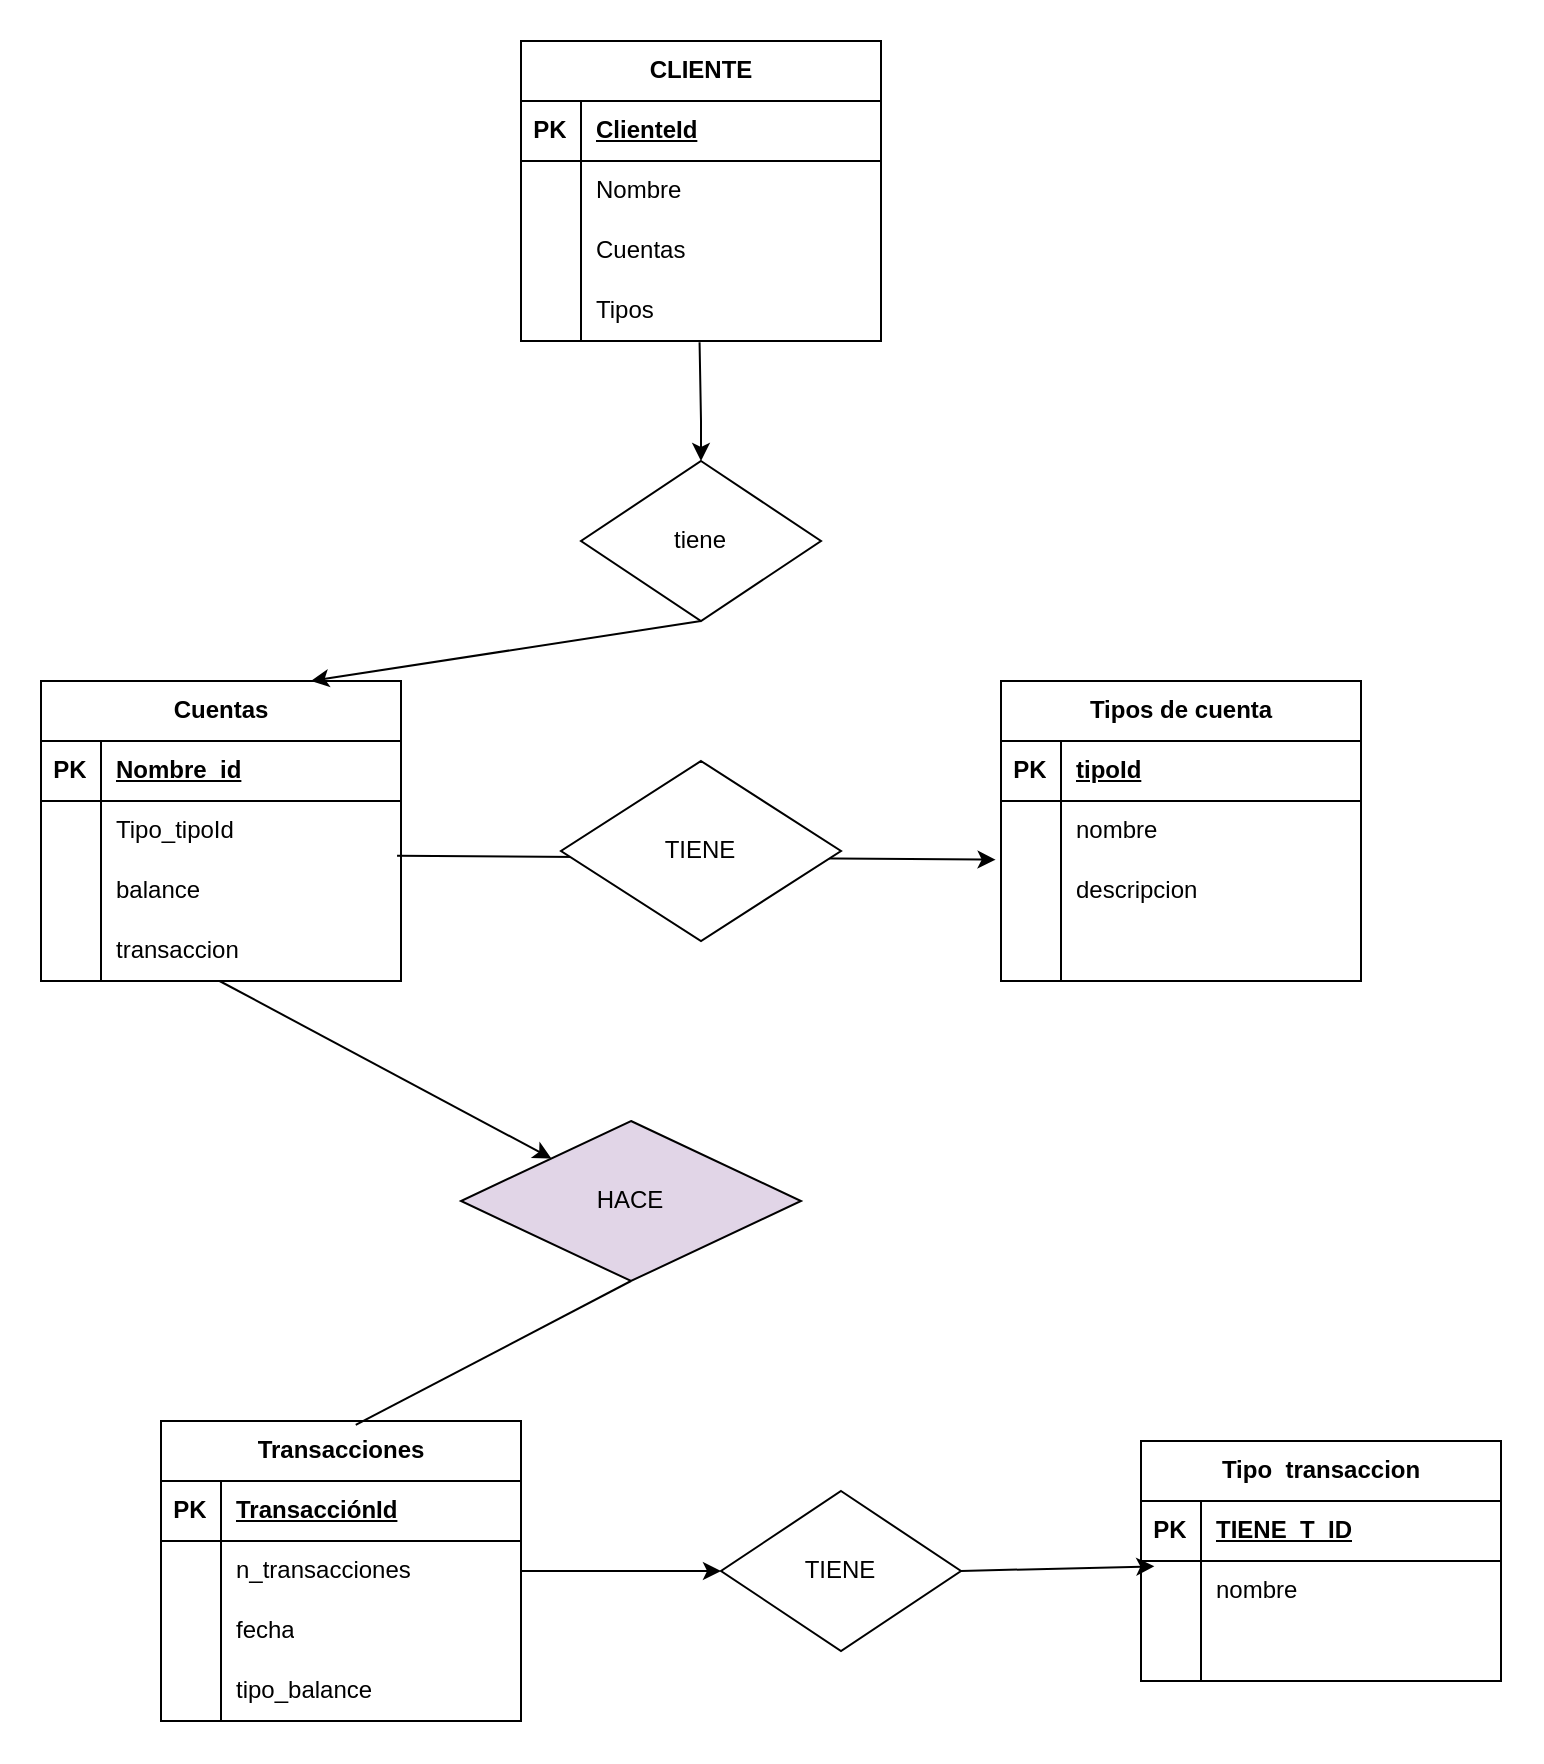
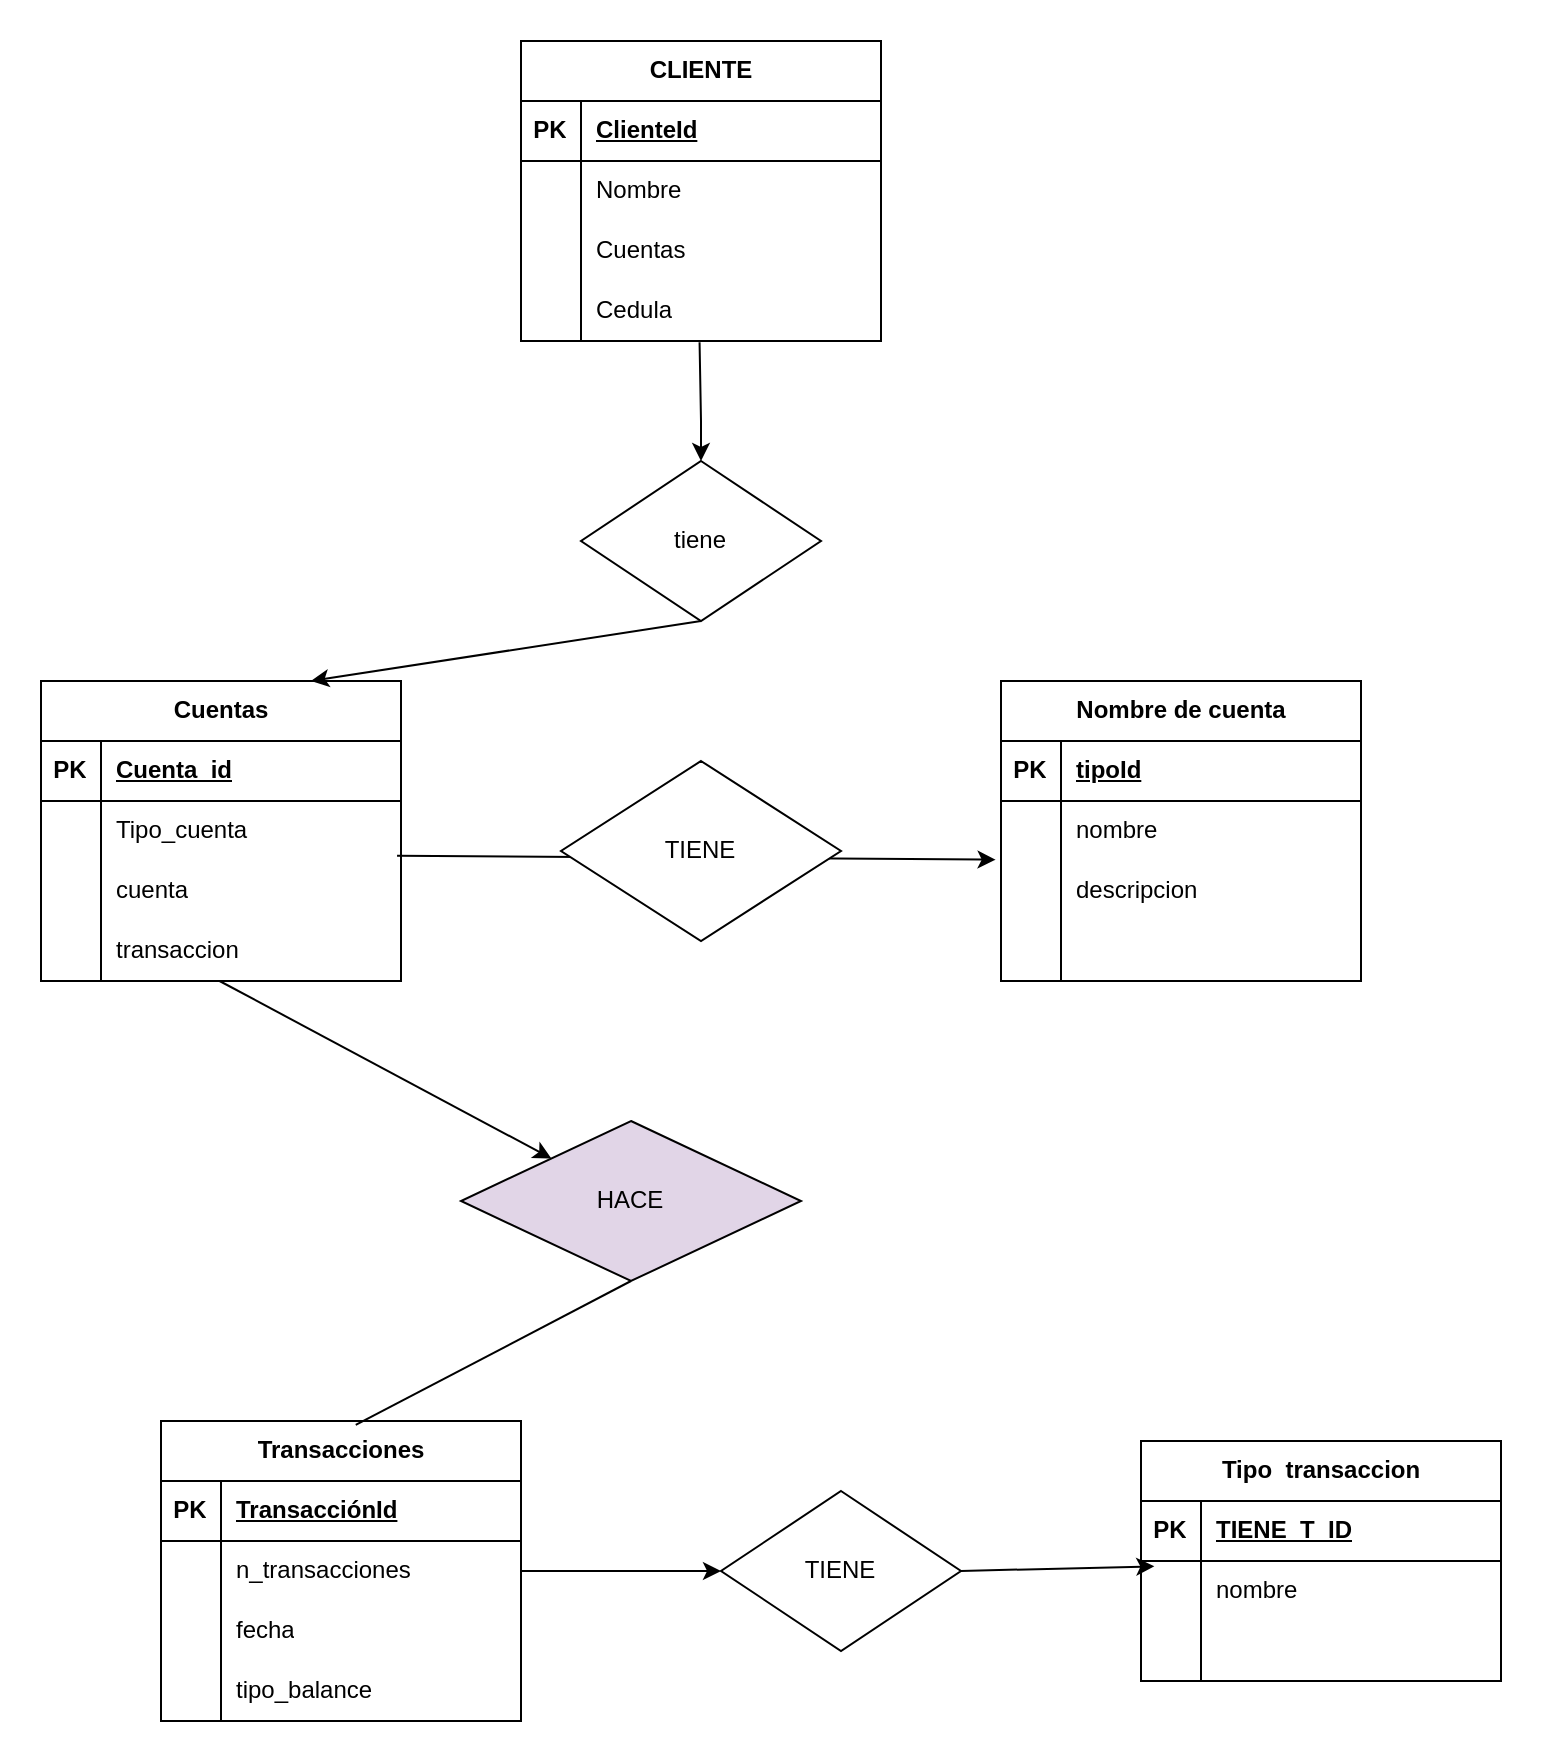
node "Tipos": label "Tipos" -> "Cedula"
node "Tipos de cuenta": label "Tipos de cuenta" -> "Nombre de cuenta"
node "Nombre_id": label "Nombre_id" -> "Cuenta_id"
node "Tipo_tipoId": label "Tipo_tipoId" -> "Tipo_cuenta"
node "balance": label "balance" -> "cuenta"
